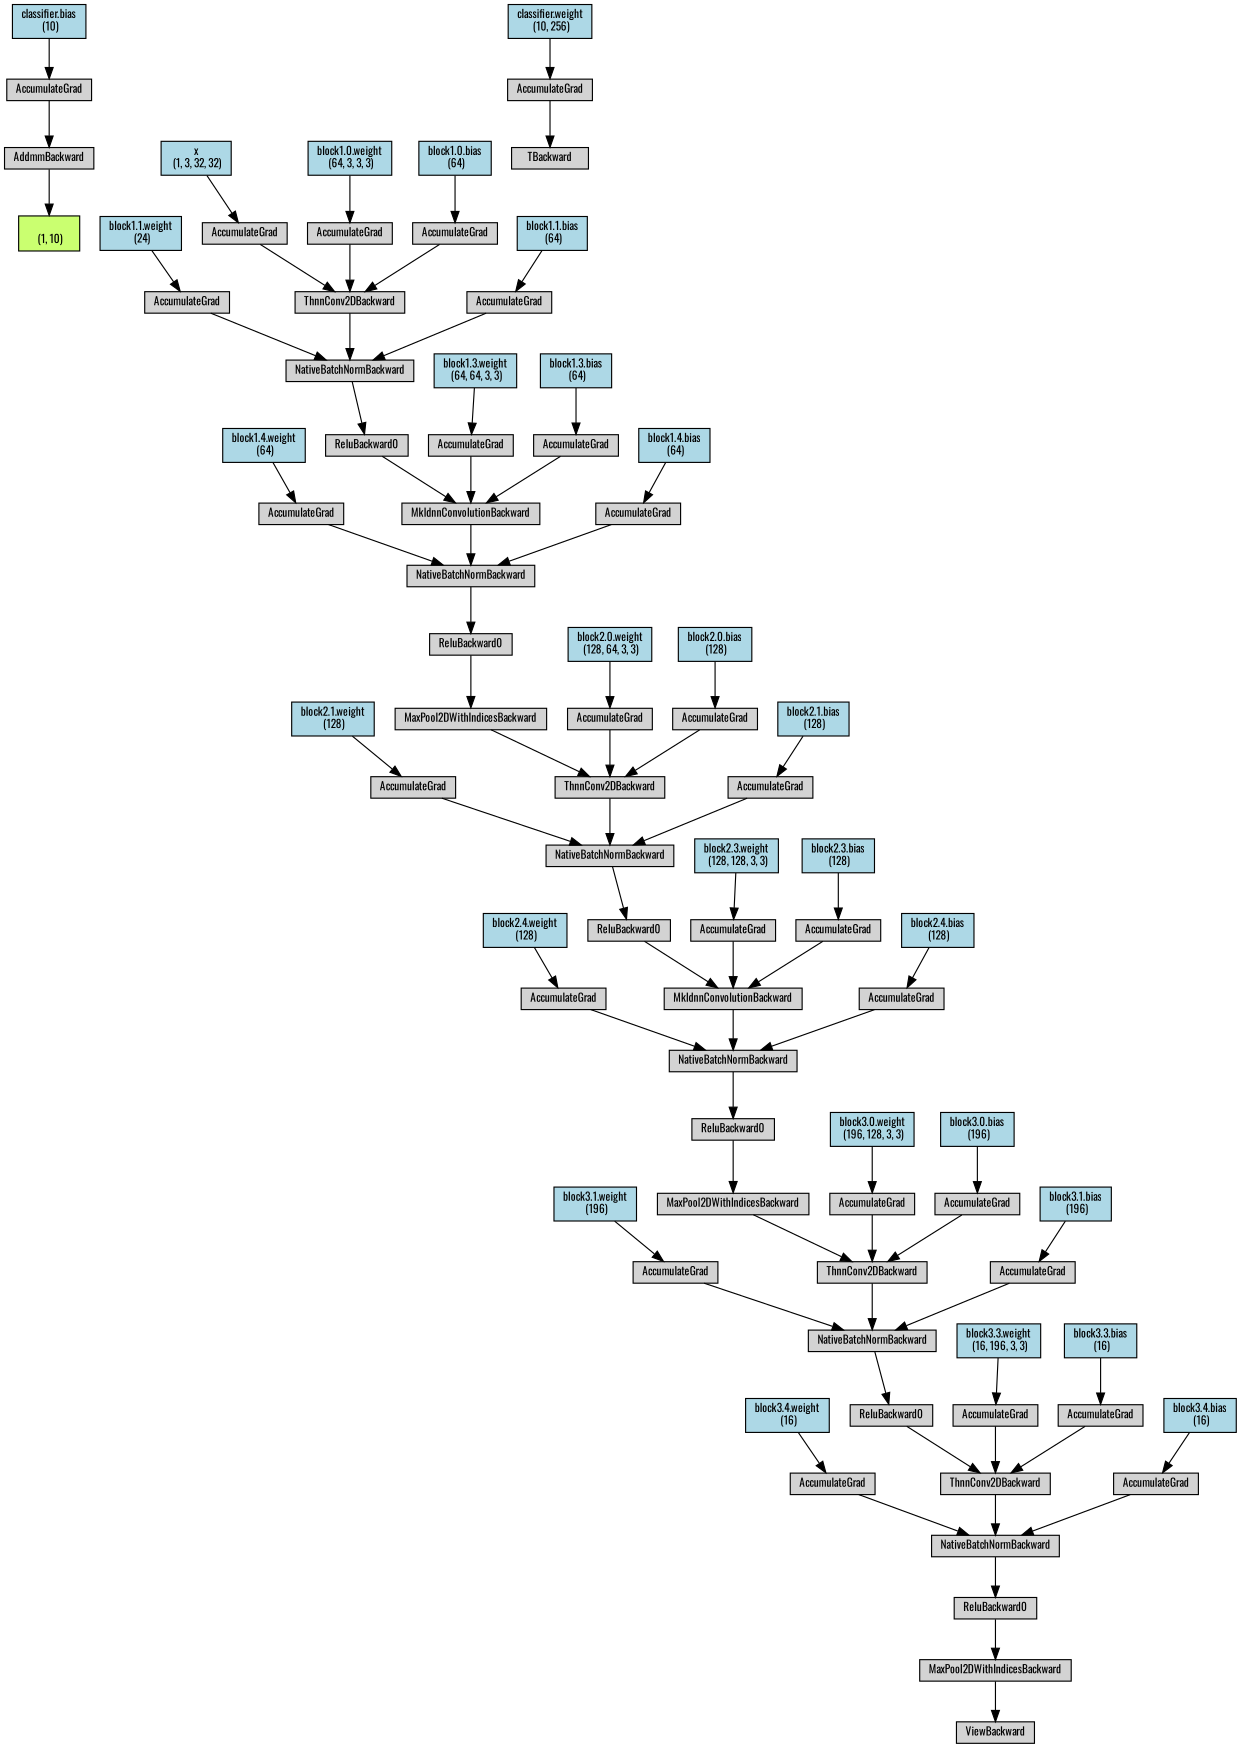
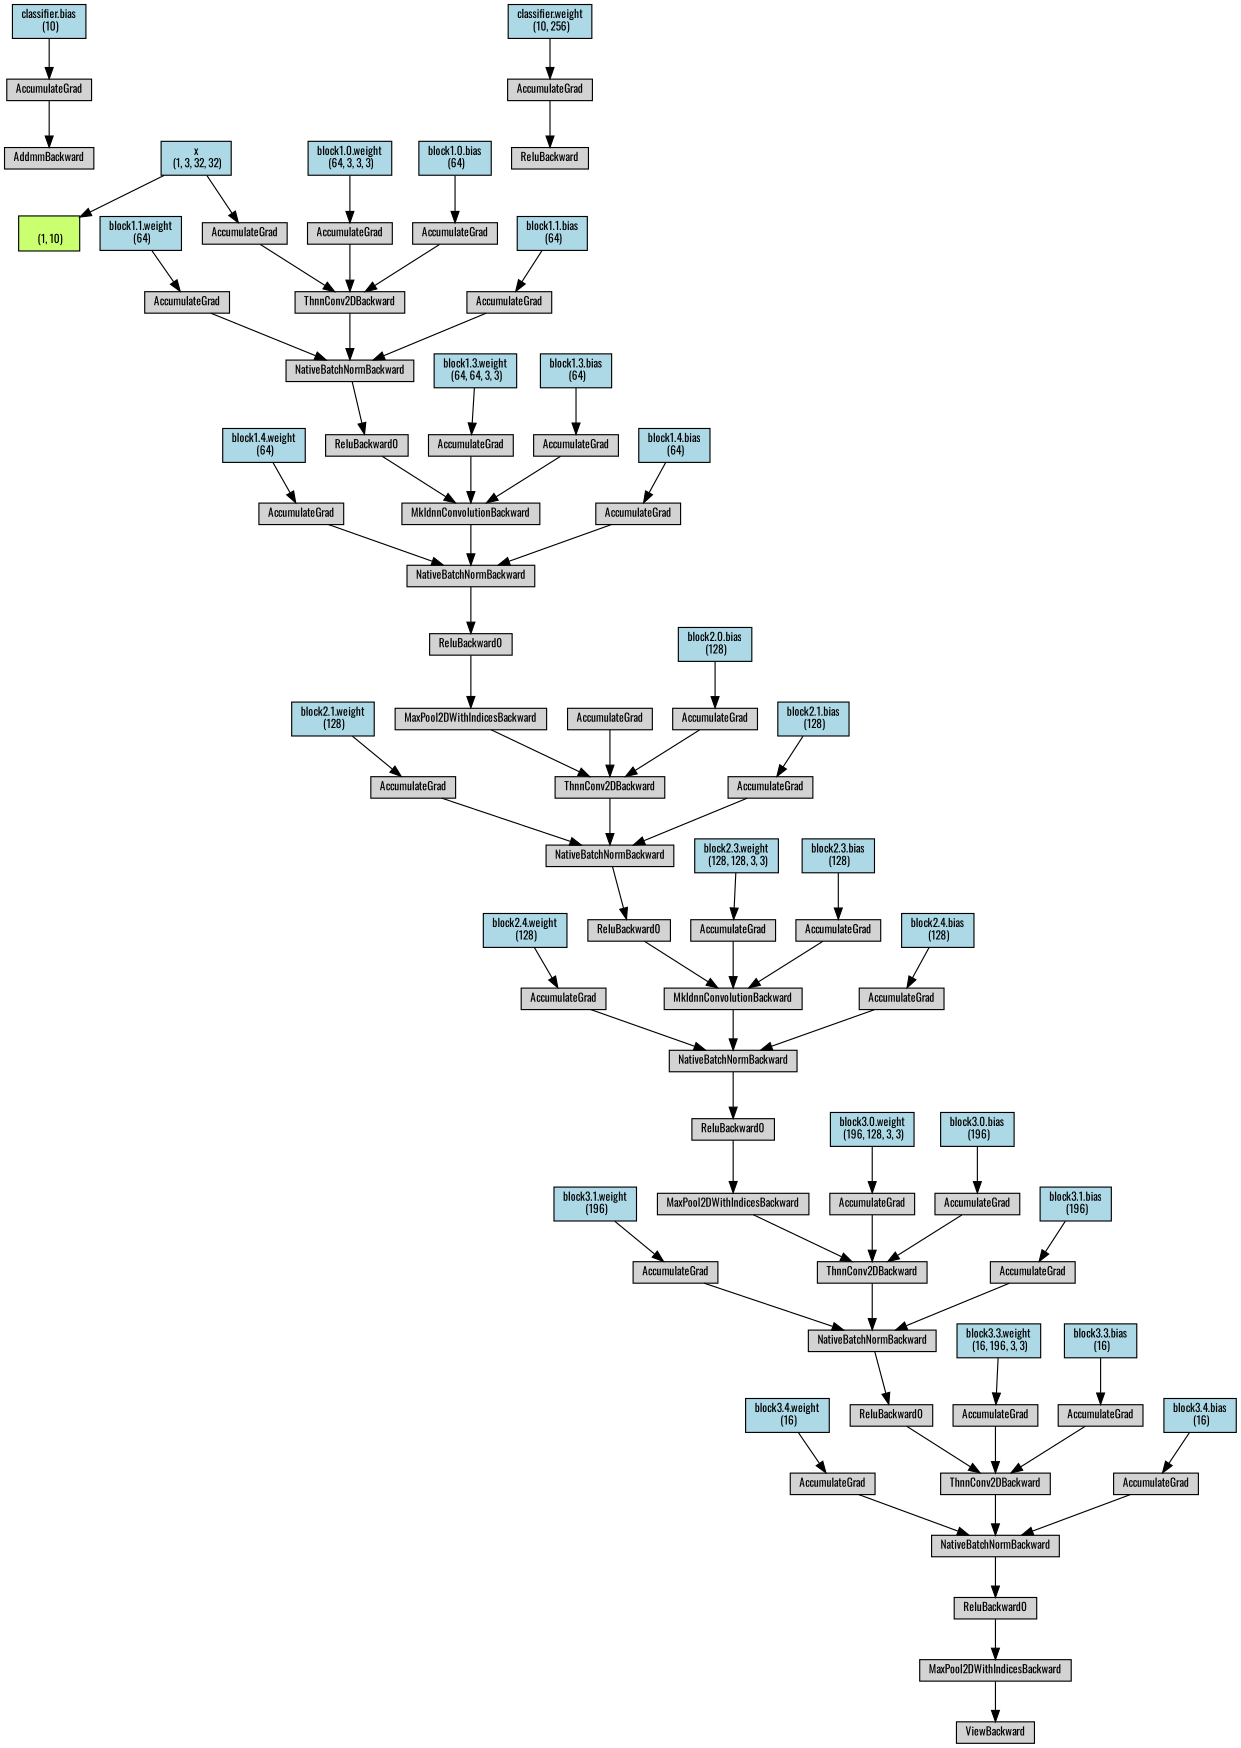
node "TBackward": label "TBackward" -> "ReluBackward"
edge "AddmmBackward" -> "(1, 10)": now "x (1, 3, 32, 32)" -> "(1, 10)"
node "block1.1.weight (24)": label "block1.1.weight (24)" -> "block1.1.weight (64)"
node "block2.0.weight (128, 64, 3, 3)": removed
